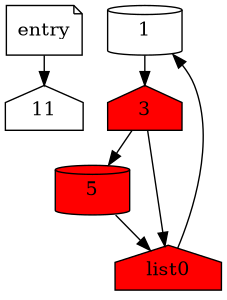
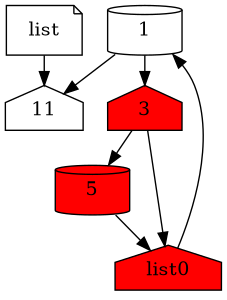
node "entry": label "entry" -> "list"
edge "1" -> "11": added
